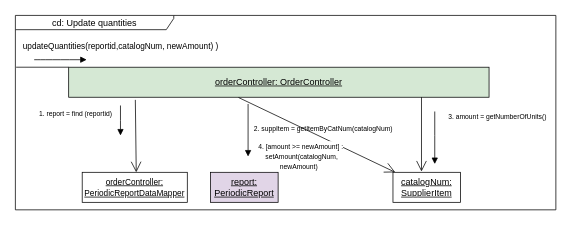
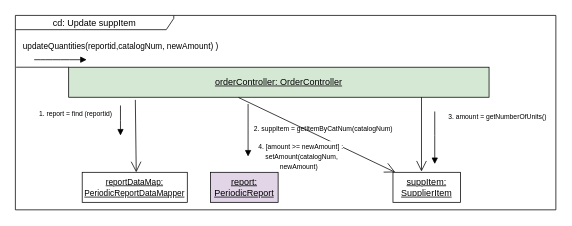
node "cd: Update quantities": label "cd: Update quantities" -> "cd: Update suppItem"
node "orderController: PeriodicReportDataMapper": label "orderController: PeriodicReportDataMapper" -> "reportDataMap: PeriodicReportDataMapper"
node "catalogNum: SupplierItem": label "catalogNum: SupplierItem" -> "suppItem: SupplierItem"
